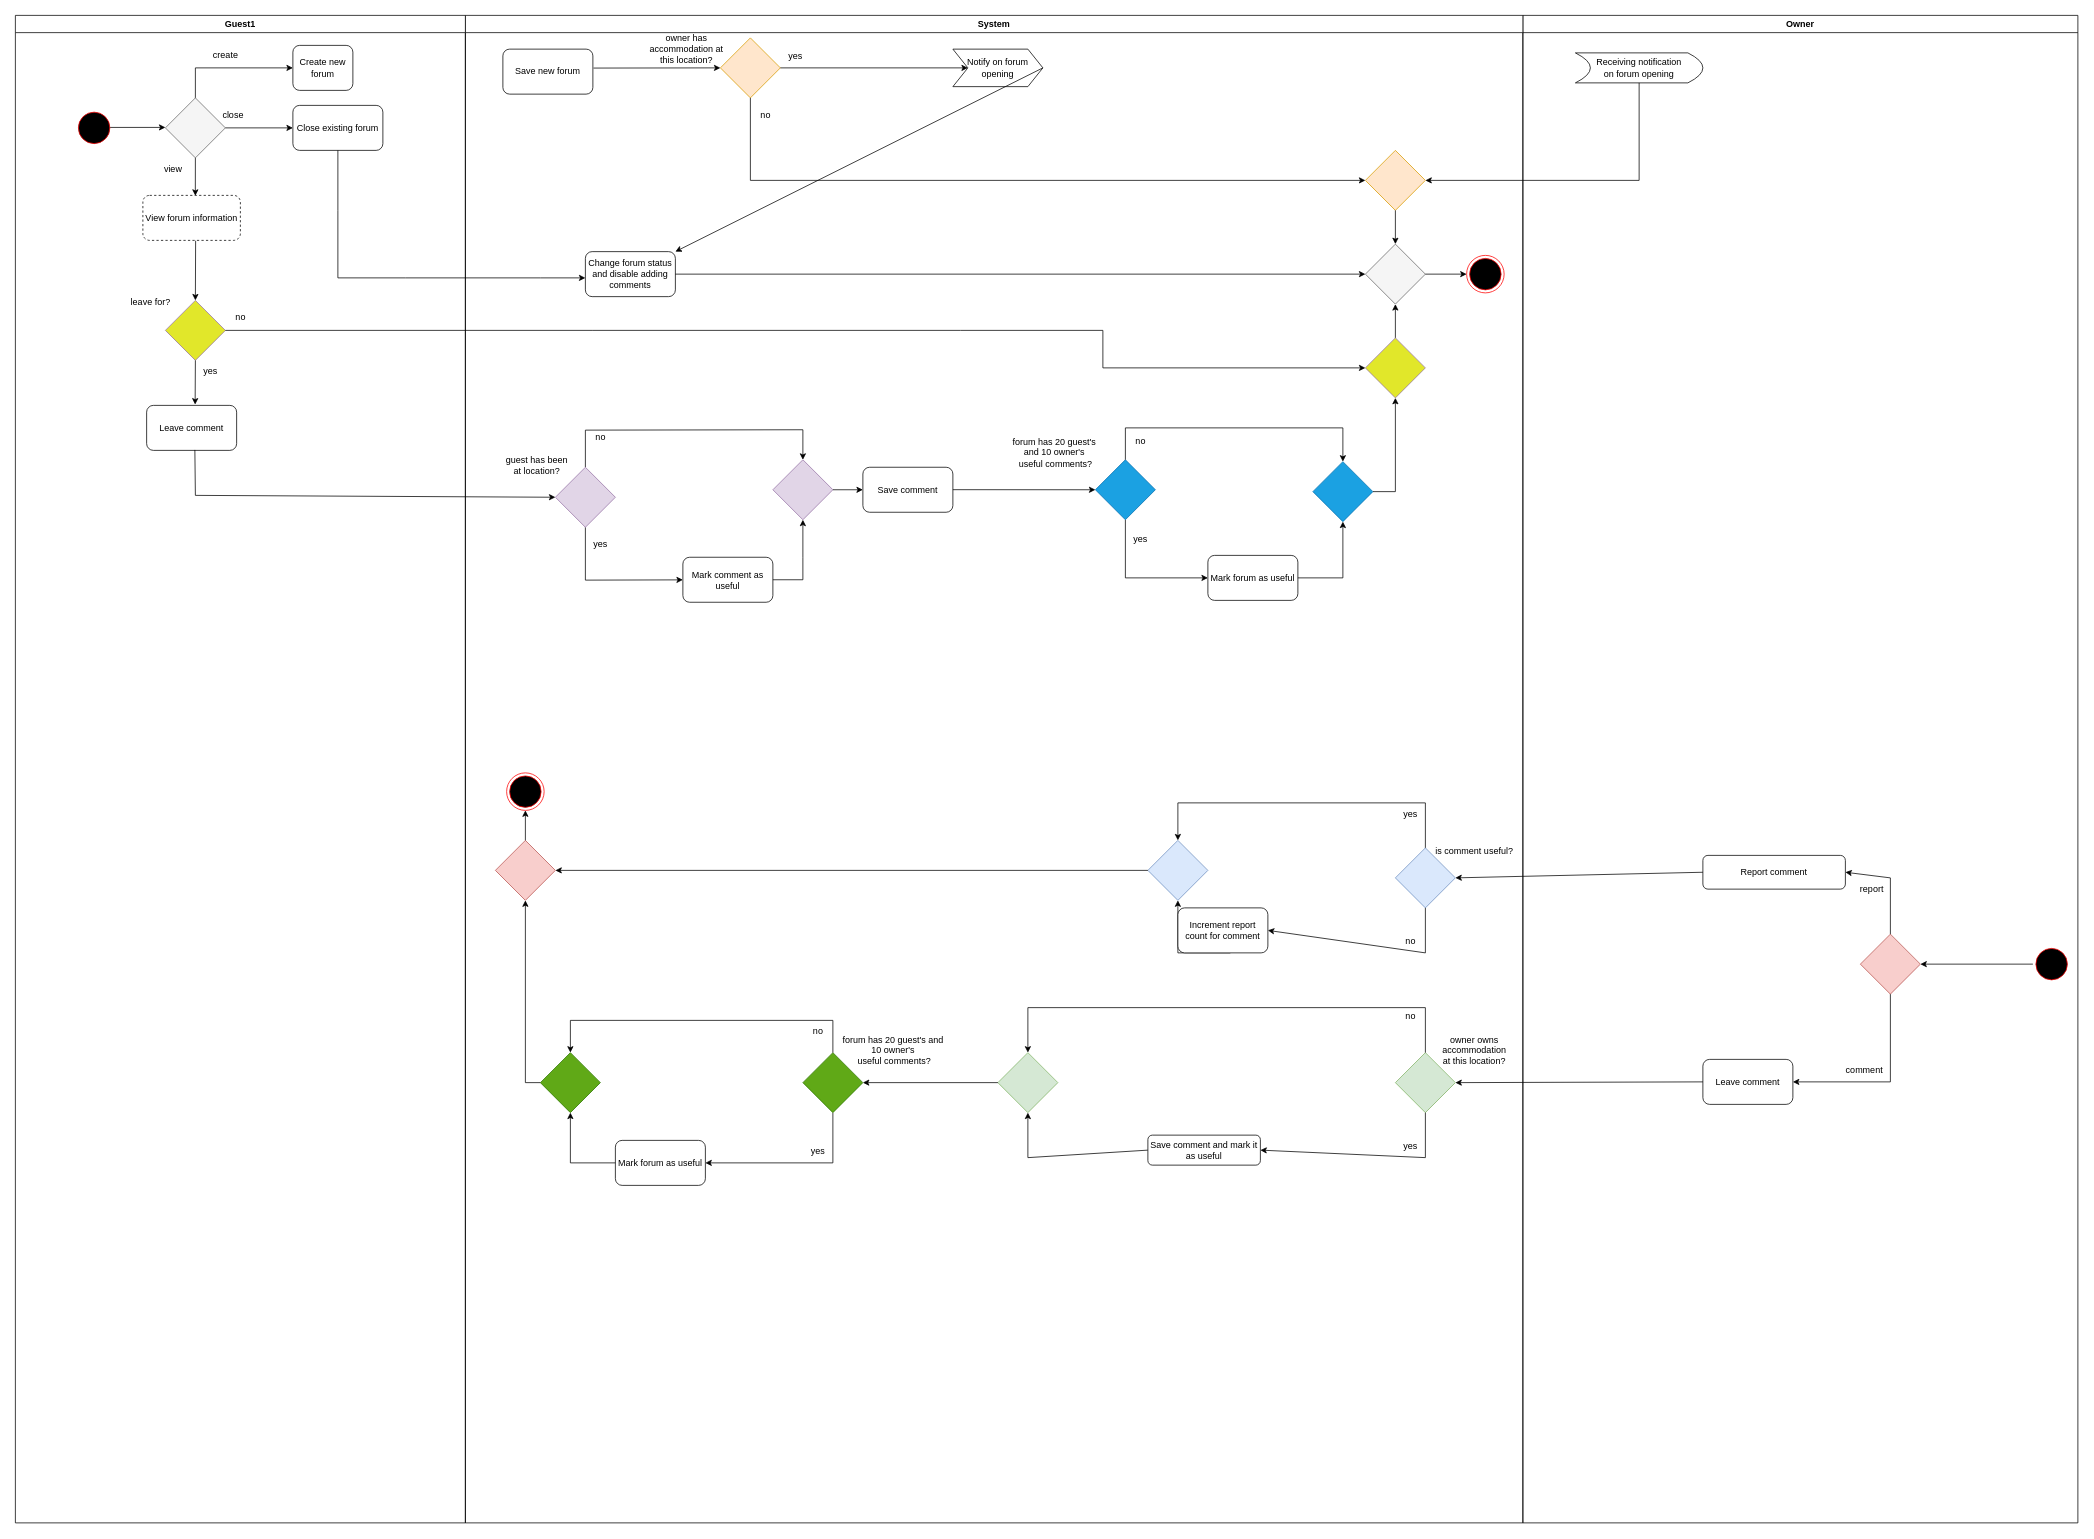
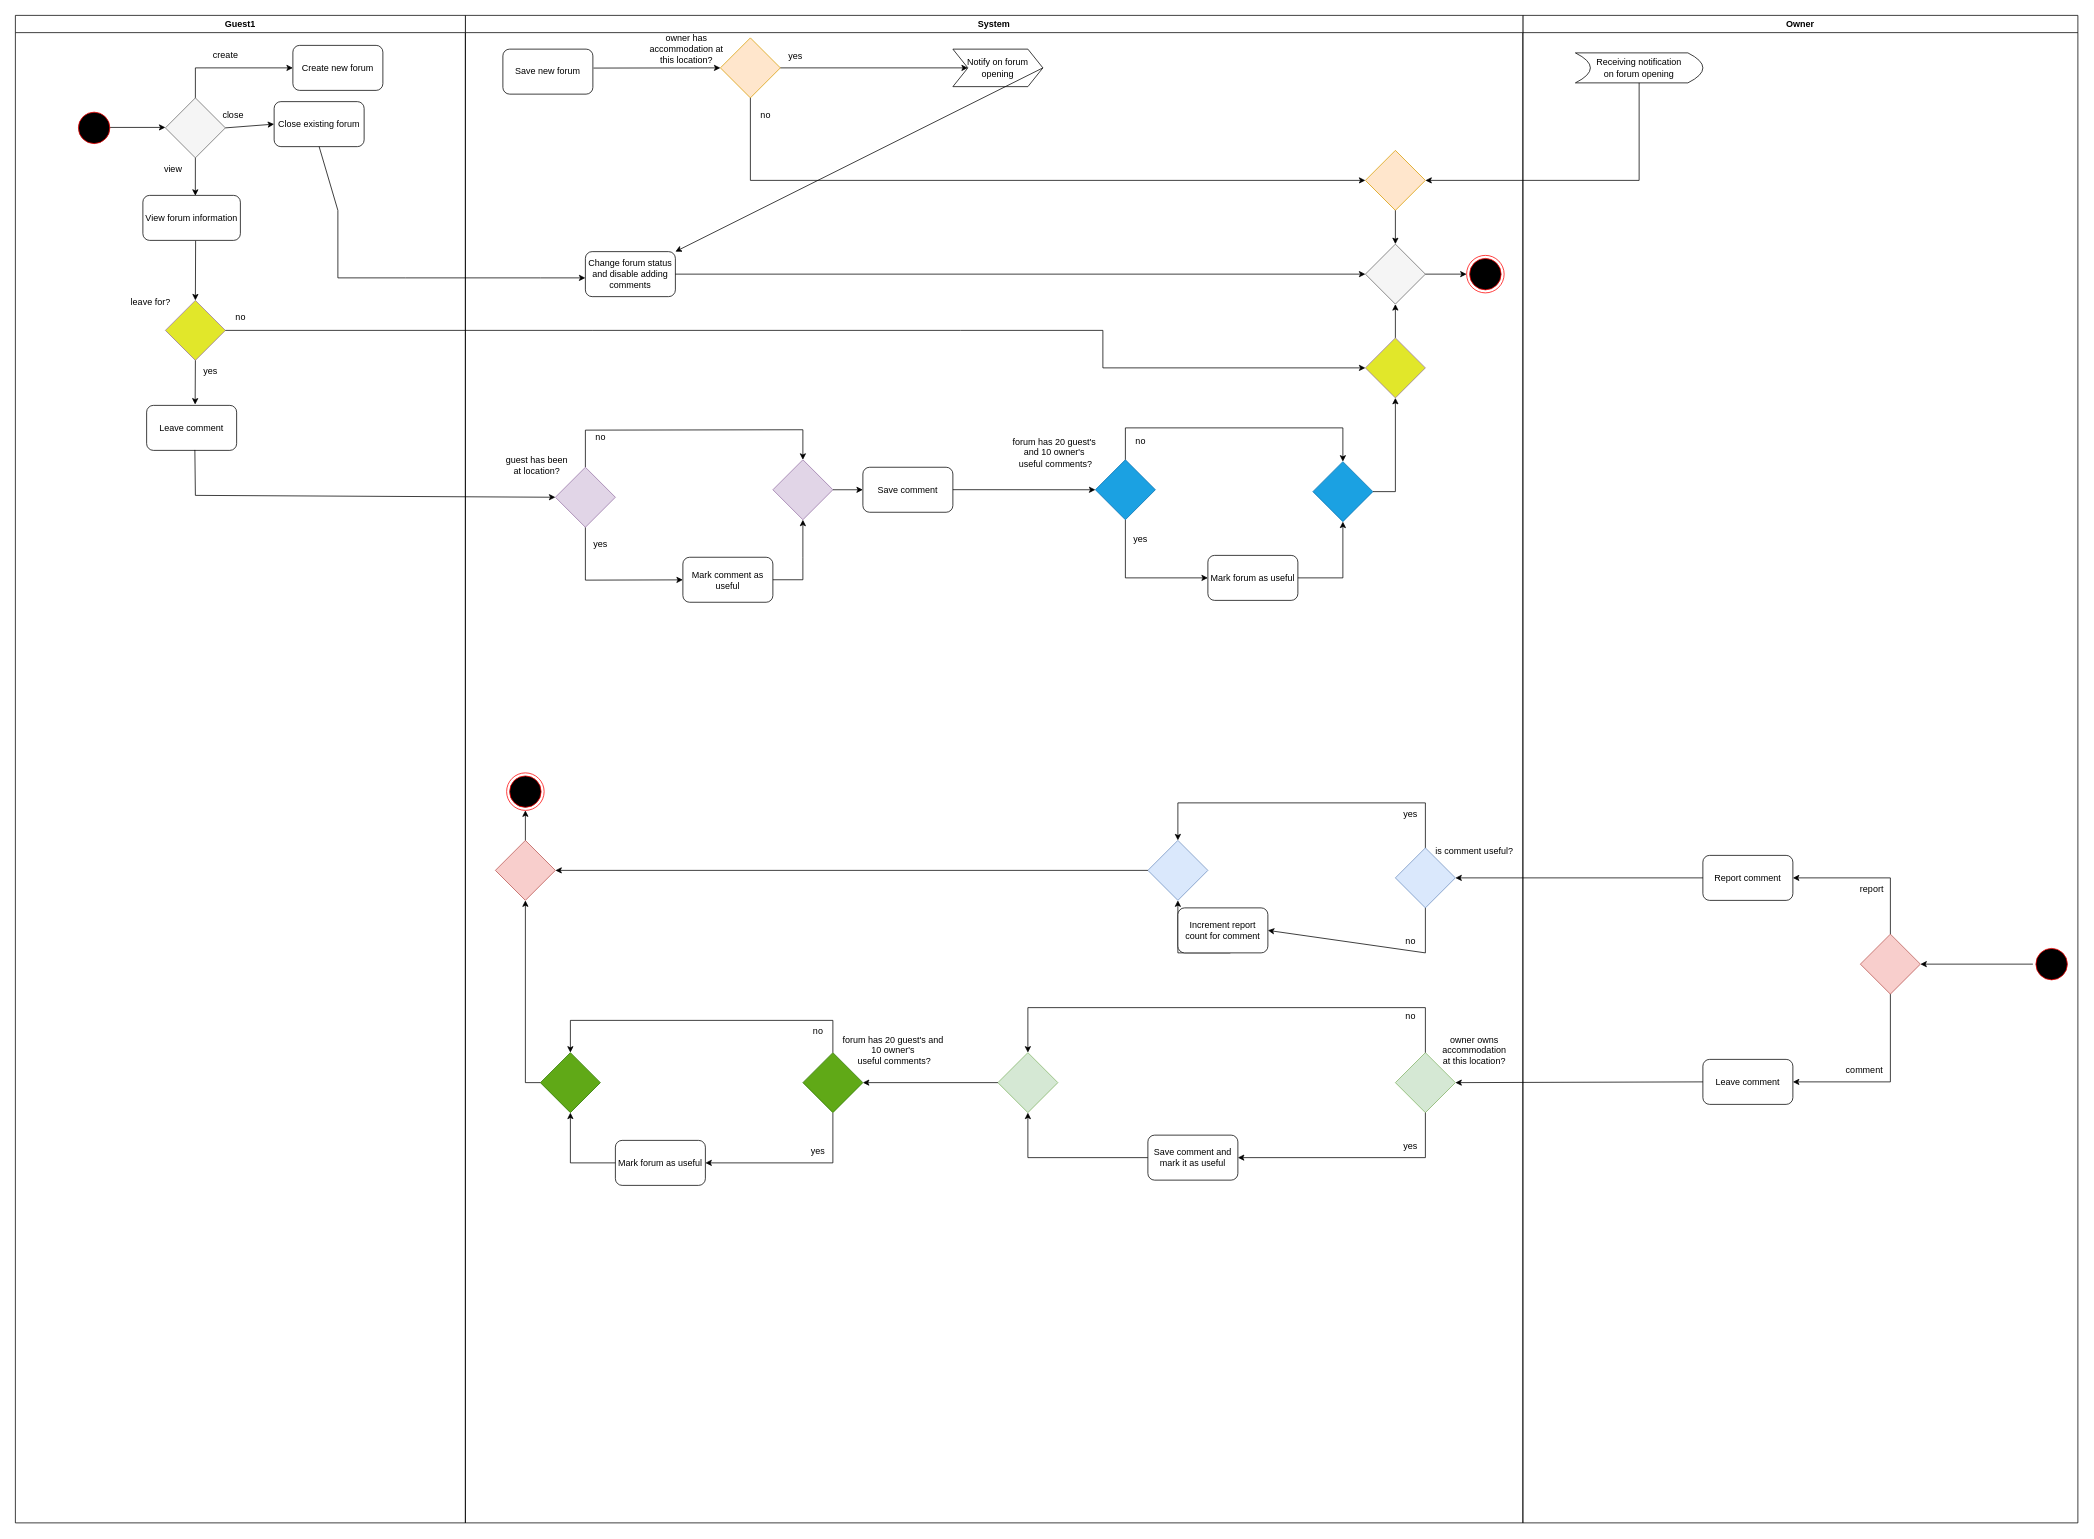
node "Create new forum": size 60x45 -> 90x45
node "Close existing forum": moved (338, 128) -> (319, 124)
node "View forum information": style dashed -> solid
node "Report comment": size 143x34 -> 90x45
node "Save comment and mark it as useful": size 113x30 -> 90x45
